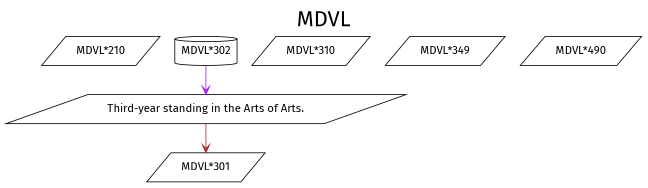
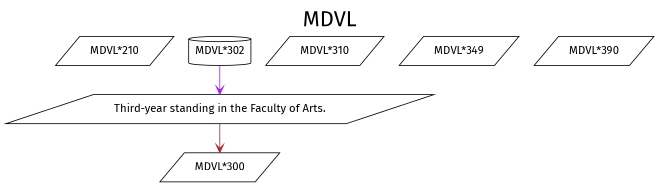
node "MDVL*490": label "MDVL*490" -> "MDVL*390"
node "Third-year standing in the Arts of Arts.": label "Third-year standing in the Arts of Arts." -> "Third-year standing in the Faculty of Arts."
node "MDVL*301": label "MDVL*301" -> "MDVL*300"
